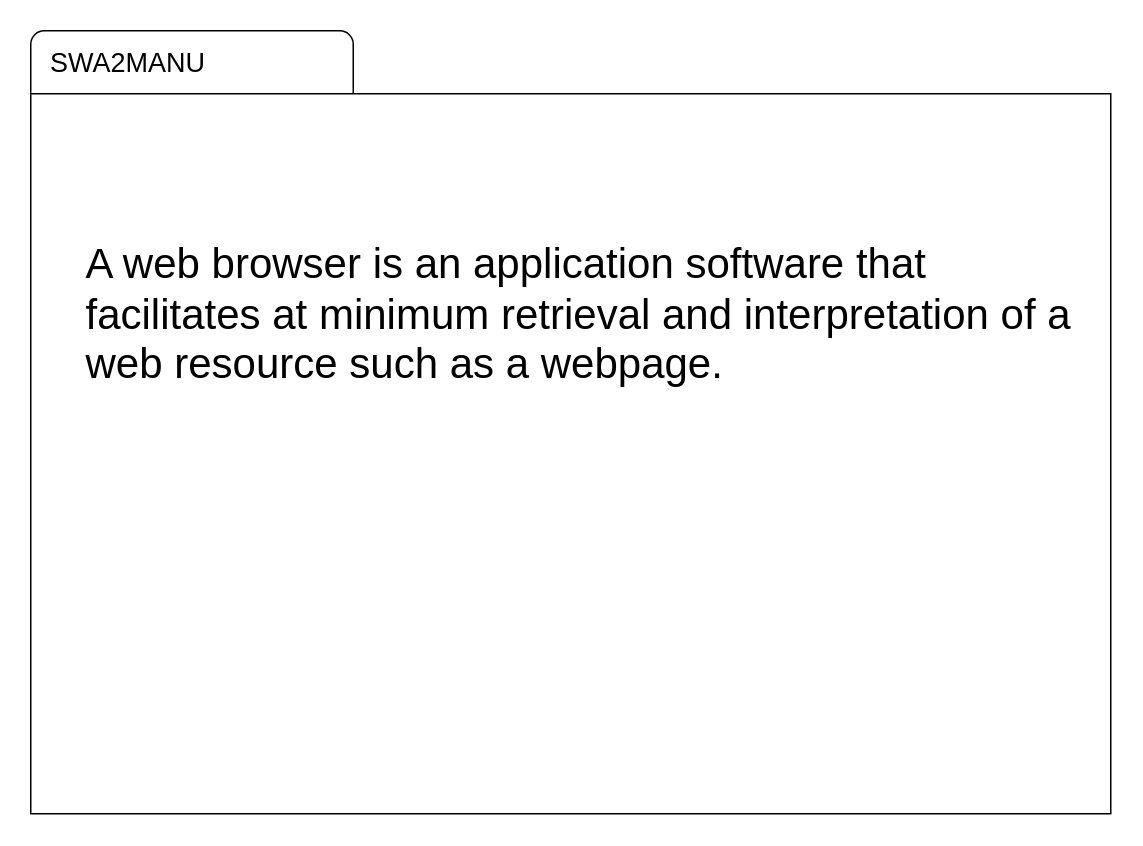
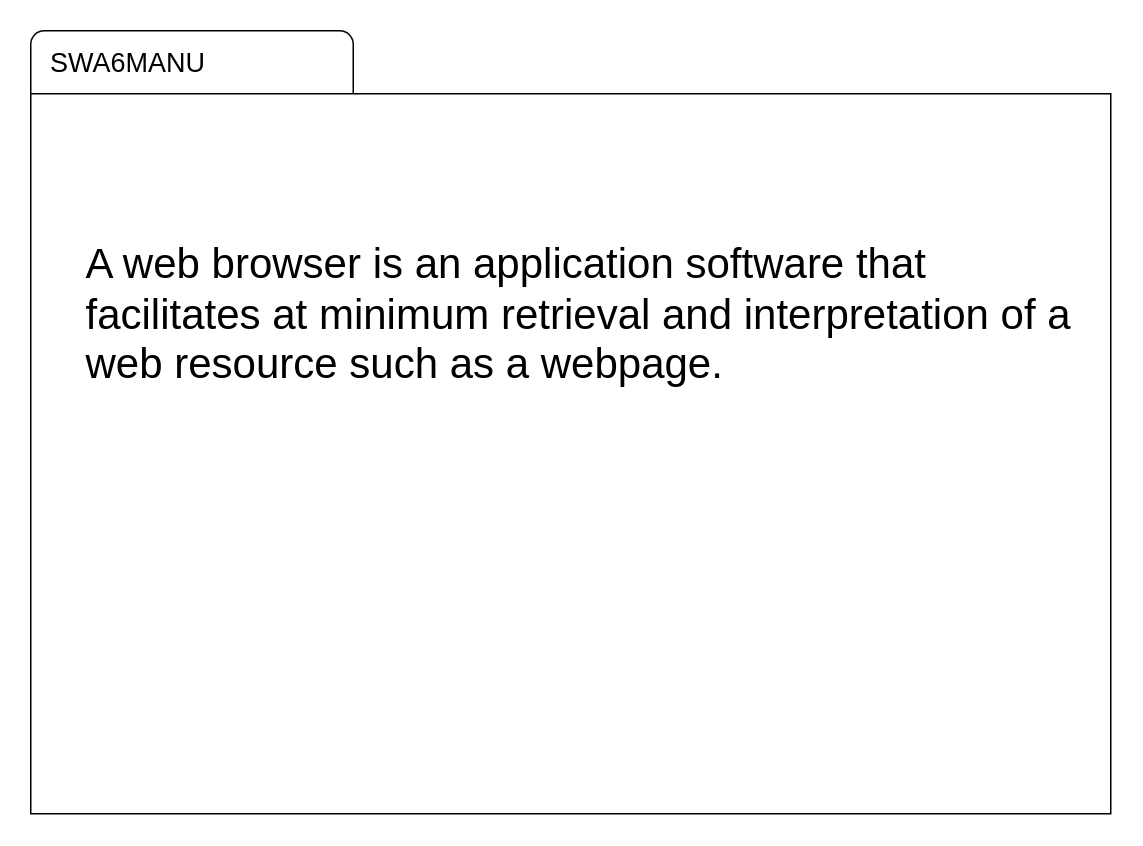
node "SWA2MANU": label "SWA2MANU" -> "SWA6MANU"
